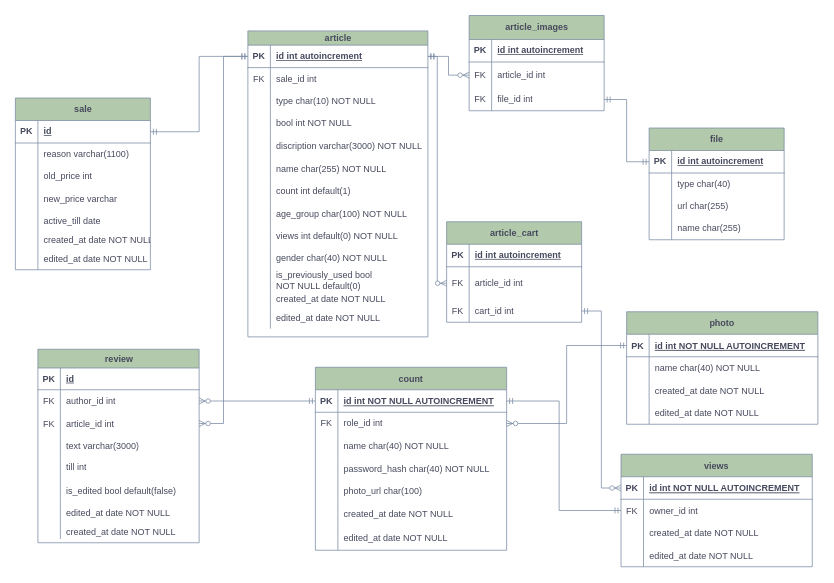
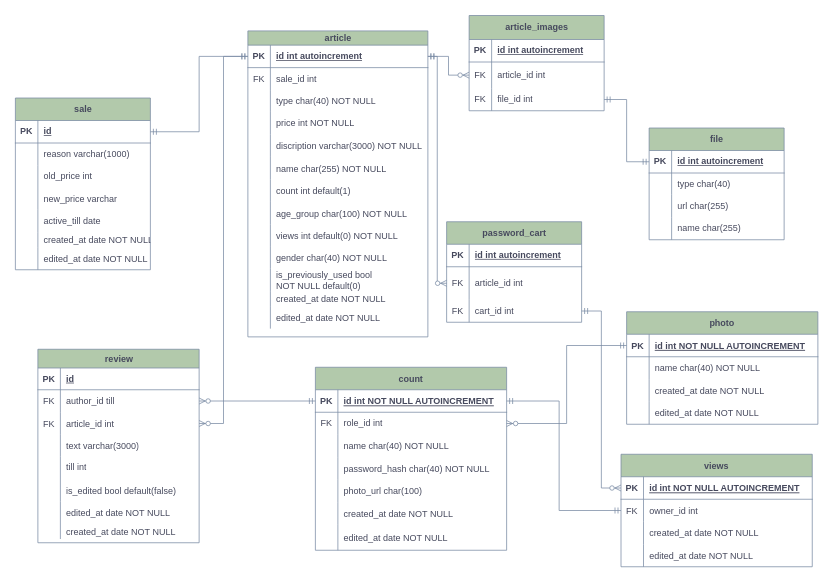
node "type char(10) NOT NULL": label "type char(10) NOT NULL" -> "type char(40) NOT NULL"
node "bool int NOT NULL": label "bool int NOT NULL" -> "price int NOT NULL"
node "reason varchar(1100)": label "reason varchar(1100)" -> "reason varchar(1000)"
node "article_cart": label "article_cart" -> "password_cart"
node "author_id int": label "author_id int" -> "author_id till"
